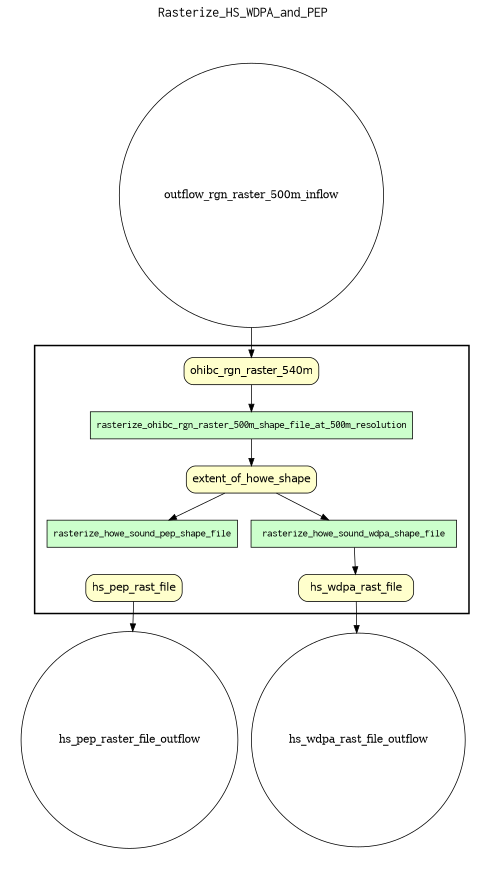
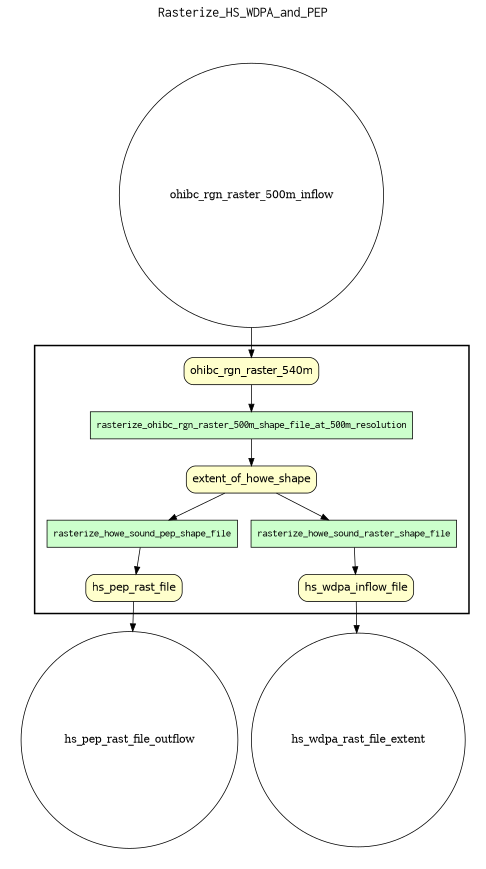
node "outflow_rgn_raster_500m_inflow": label "outflow_rgn_raster_500m_inflow" -> "ohibc_rgn_raster_500m_inflow"
node "rasterize_howe_sound_wdpa_shape_file": label "rasterize_howe_sound_wdpa_shape_file" -> "rasterize_howe_sound_raster_shape_file"
edge "rasterize_howe_sound_pep_shape_file" -> "hs_pep_rast_file": added
node "hs_wdpa_rast_file": label "hs_wdpa_rast_file" -> "hs_wdpa_inflow_file"
node "hs_pep_raster_file_outflow": label "hs_pep_raster_file_outflow" -> "hs_pep_rast_file_outflow"
node "hs_wdpa_rast_file_outflow": label "hs_wdpa_rast_file_outflow" -> "hs_wdpa_rast_file_extent"
